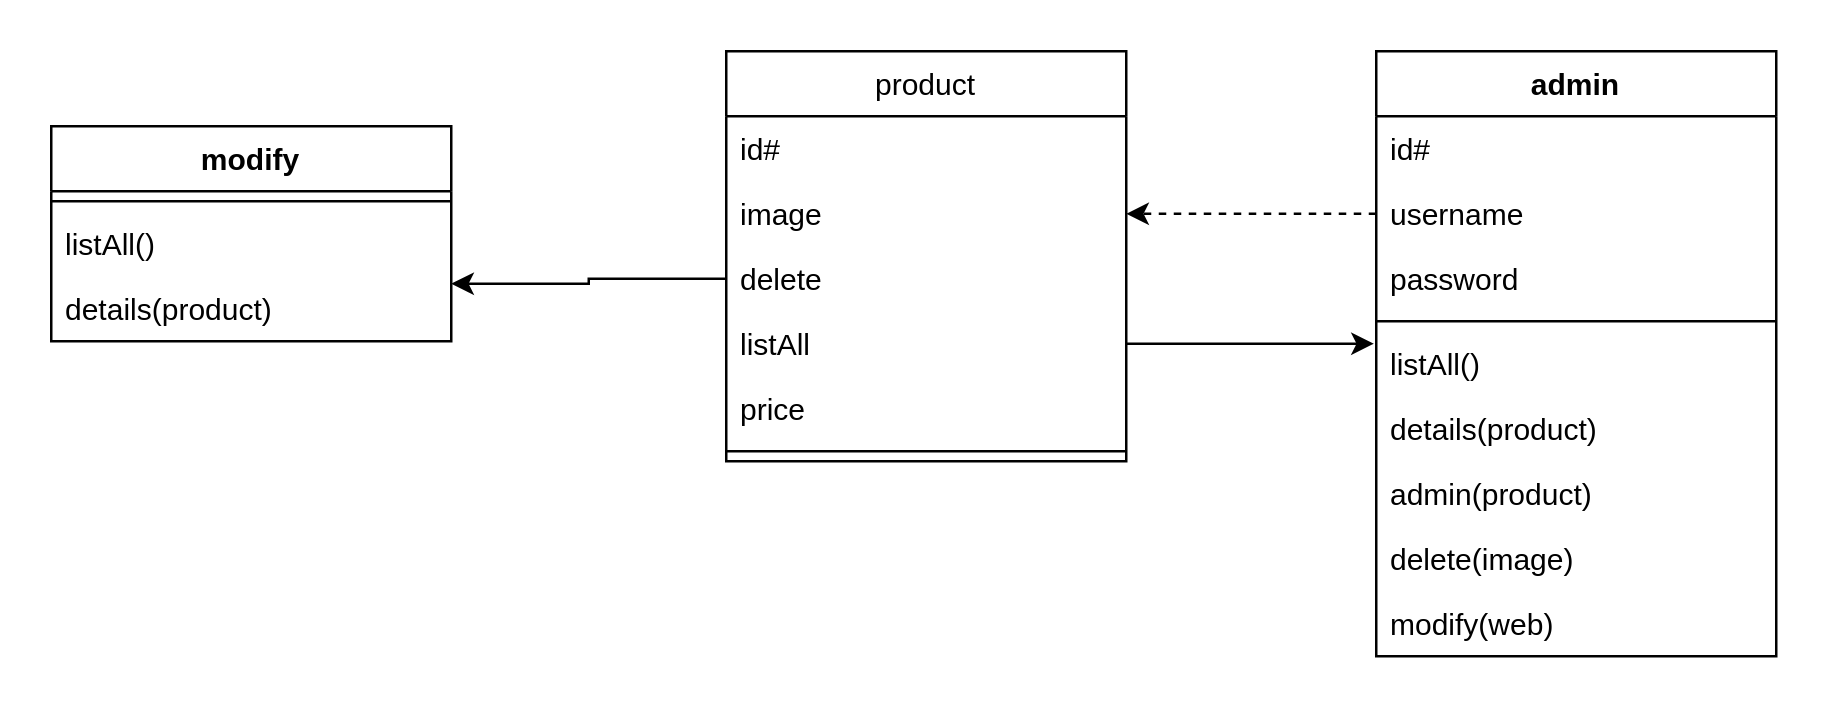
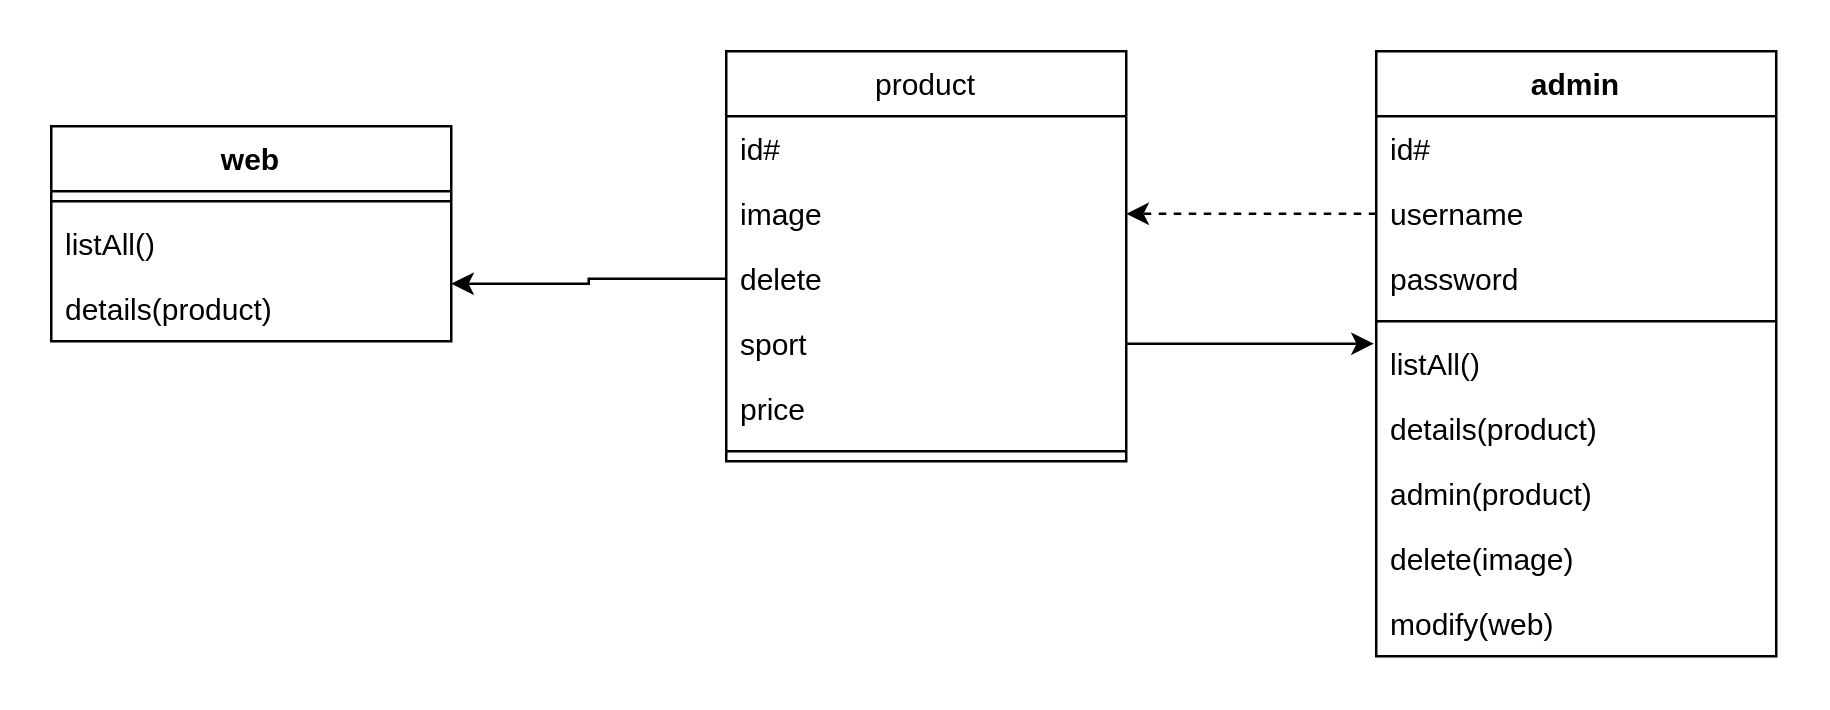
node "modify": label "modify" -> "web"
node "listAll": label "listAll" -> "sport"
